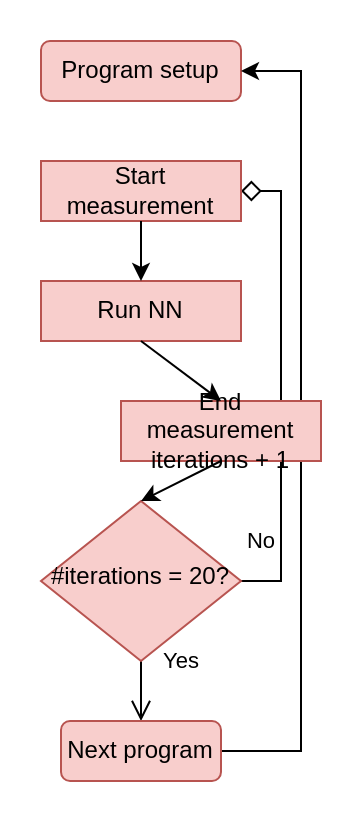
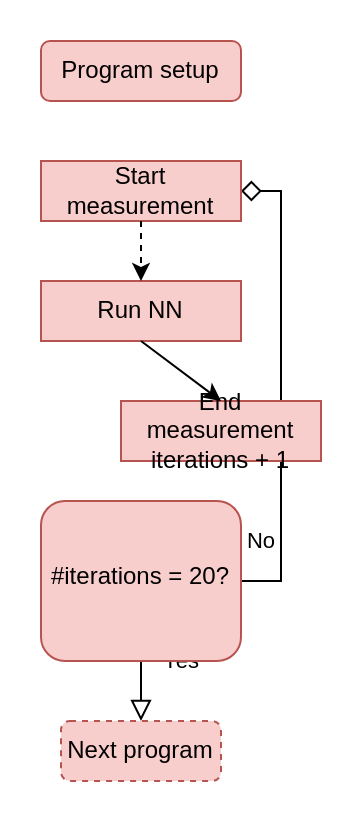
edge "Next program" -> "Program setup": removed
edge "Start measurement" -> "Run NN": style solid -> dashed
edge "End measurement iterations + 1" -> "#iterations = 20?": removed
node "#iterations = 20?": shape diamond -> rounded rectangle
edge "#iterations = 20?" -> "Next program": arrowhead open -> block
node "Next program": style solid -> dashed
